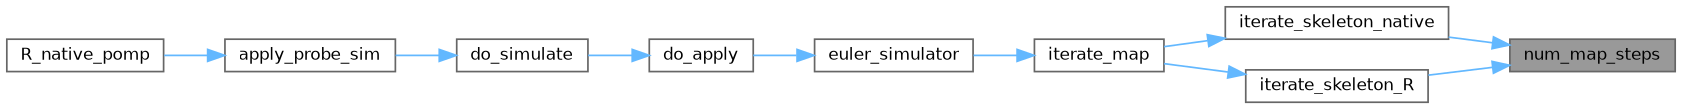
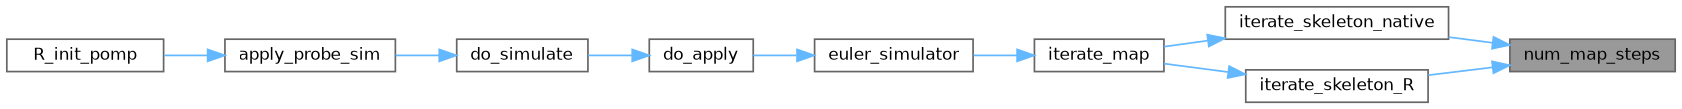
node "R_native_pomp": label "R_native_pomp" -> "R_init_pomp"
